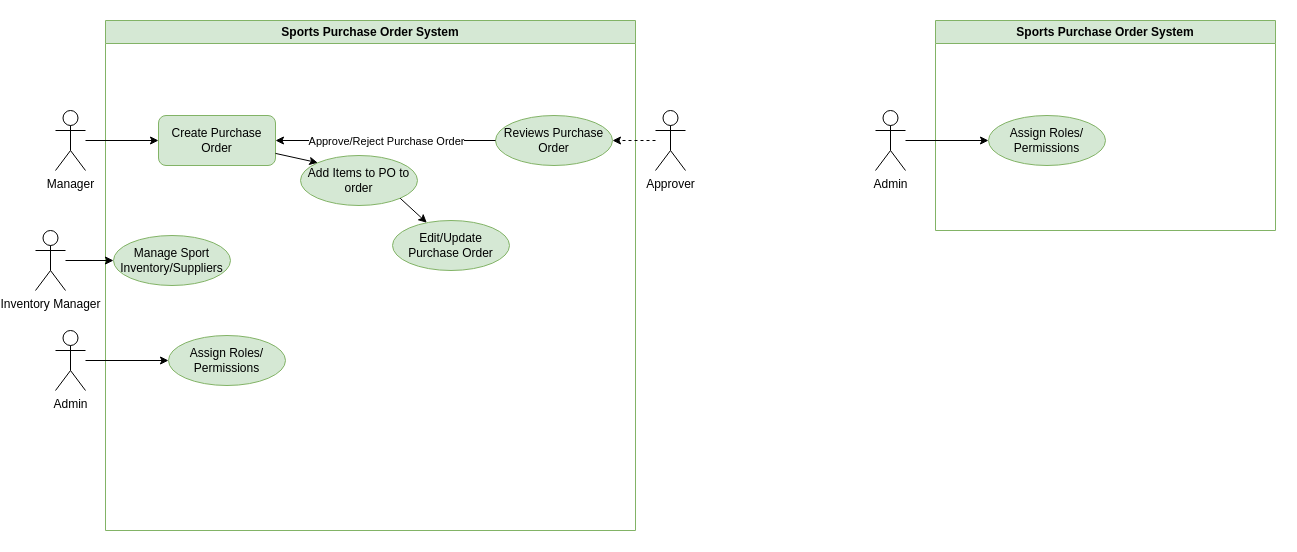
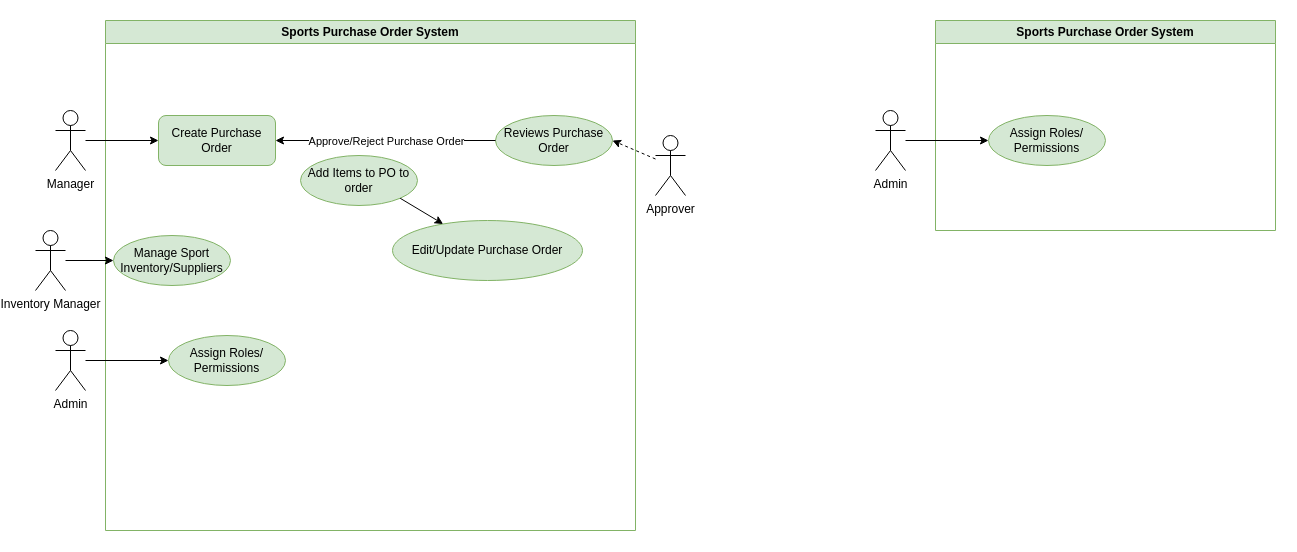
node "Approver": moved (671, 141) -> (671, 166)
edge "Create Purchase Order" -> "Add Items to PO to order": removed
node "Edit/Update Purchase Order": size 117x50 -> 190x60
